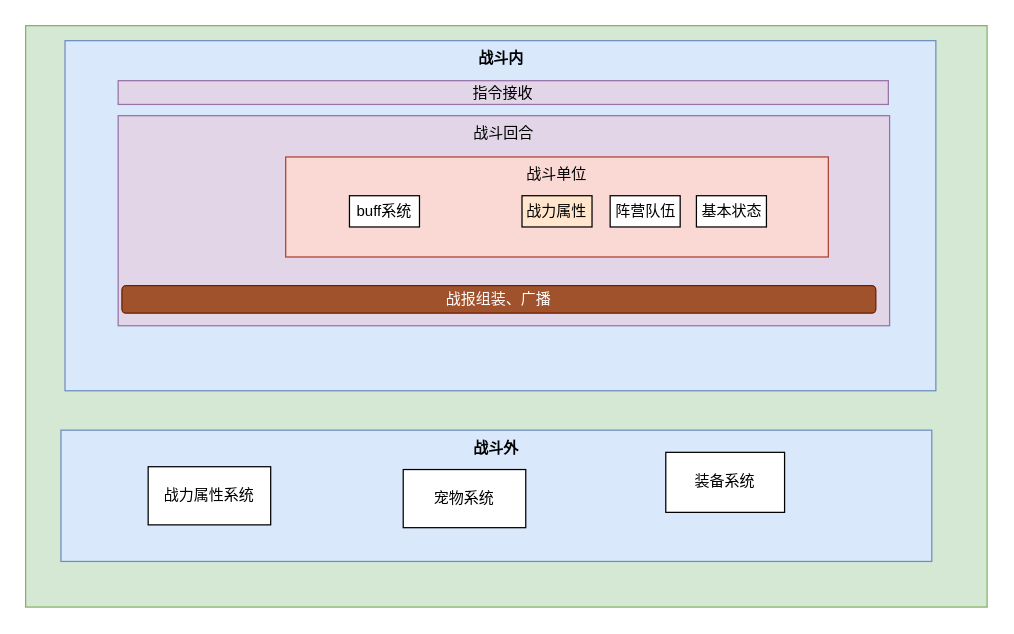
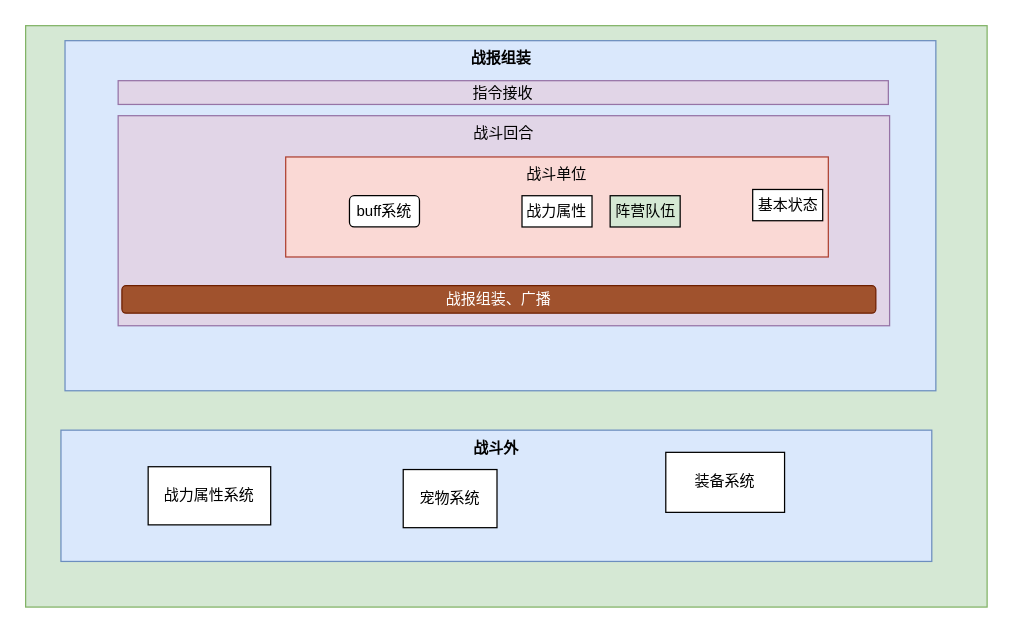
node "战斗内": label "战斗内" -> "战报组装"
node "buff系统": shape rectangle -> rounded rectangle
node "战力属性": fillcolor #ffe6cc -> #ffffff
node "阵营队伍": fillcolor #ffffff -> #d5e8d4
node "基本状态": moved (731, 211) -> (788, 205)
node "宠物系统": size 123x58 -> 94x58
